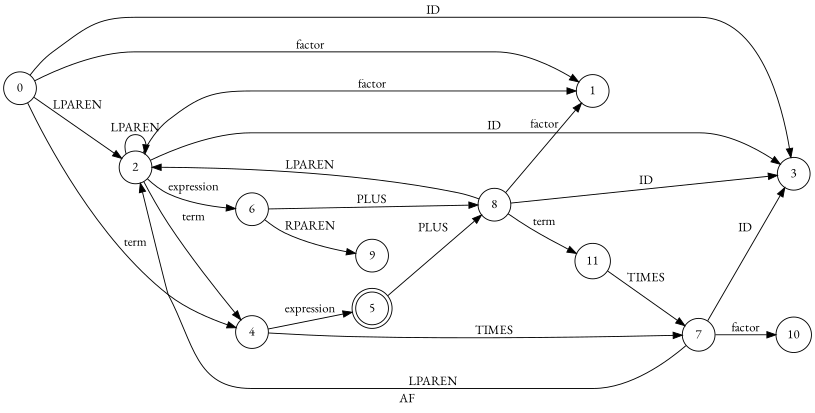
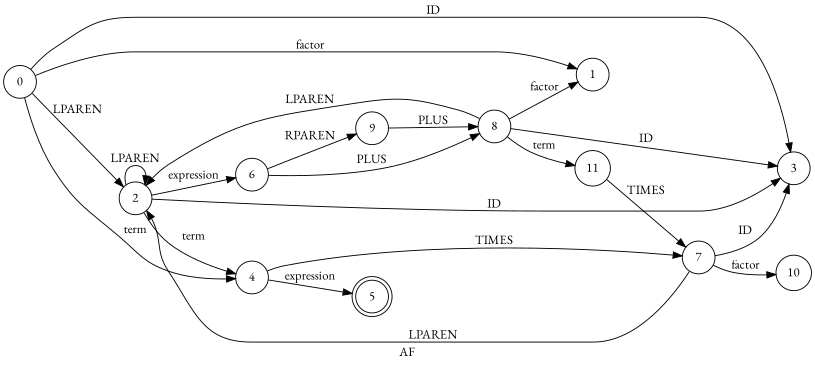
edge "2" -> "1": removed, label "factor"
edge "5" -> "8": now "9" -> "8"
